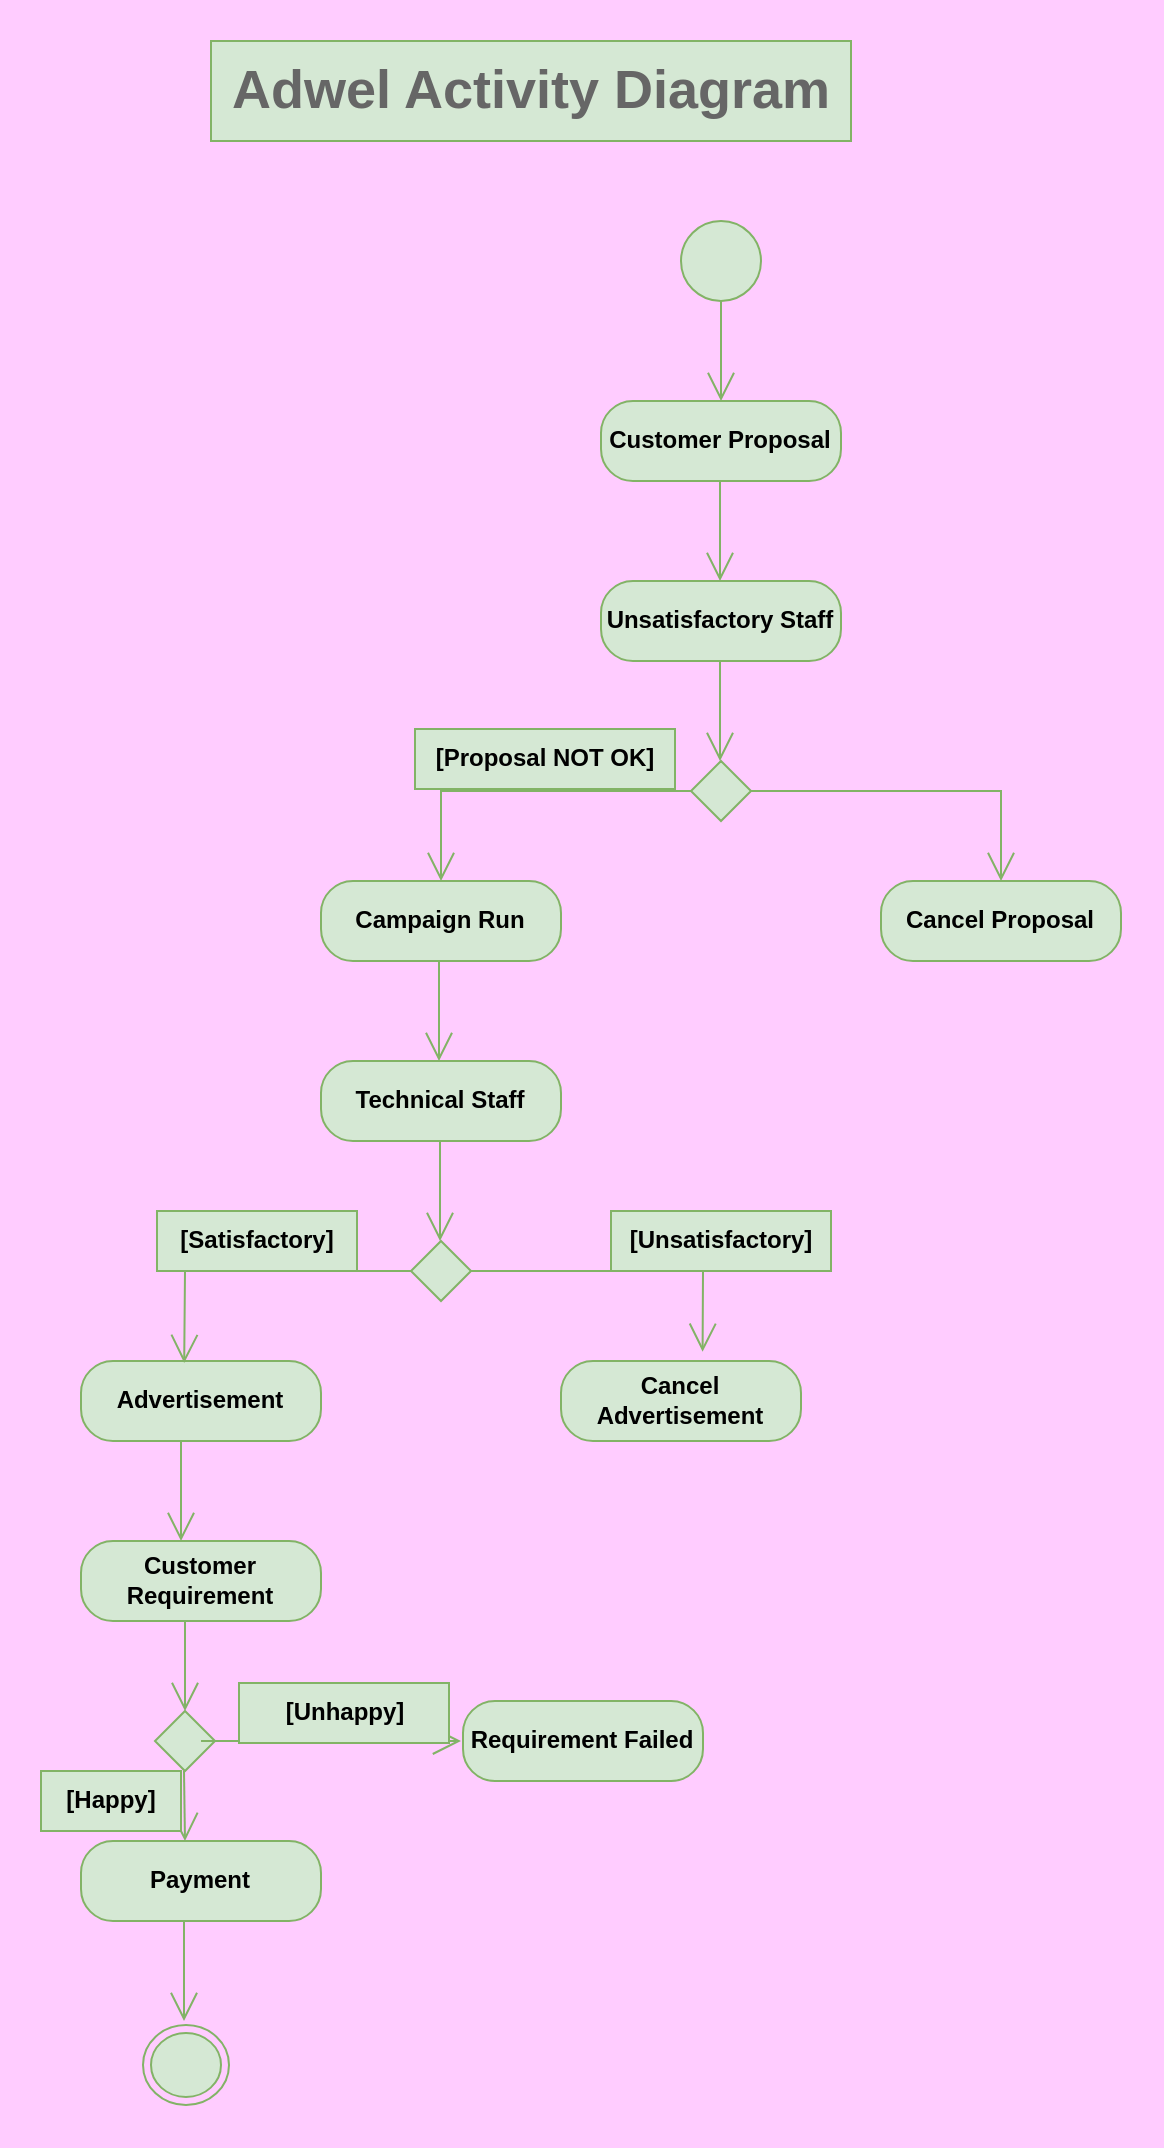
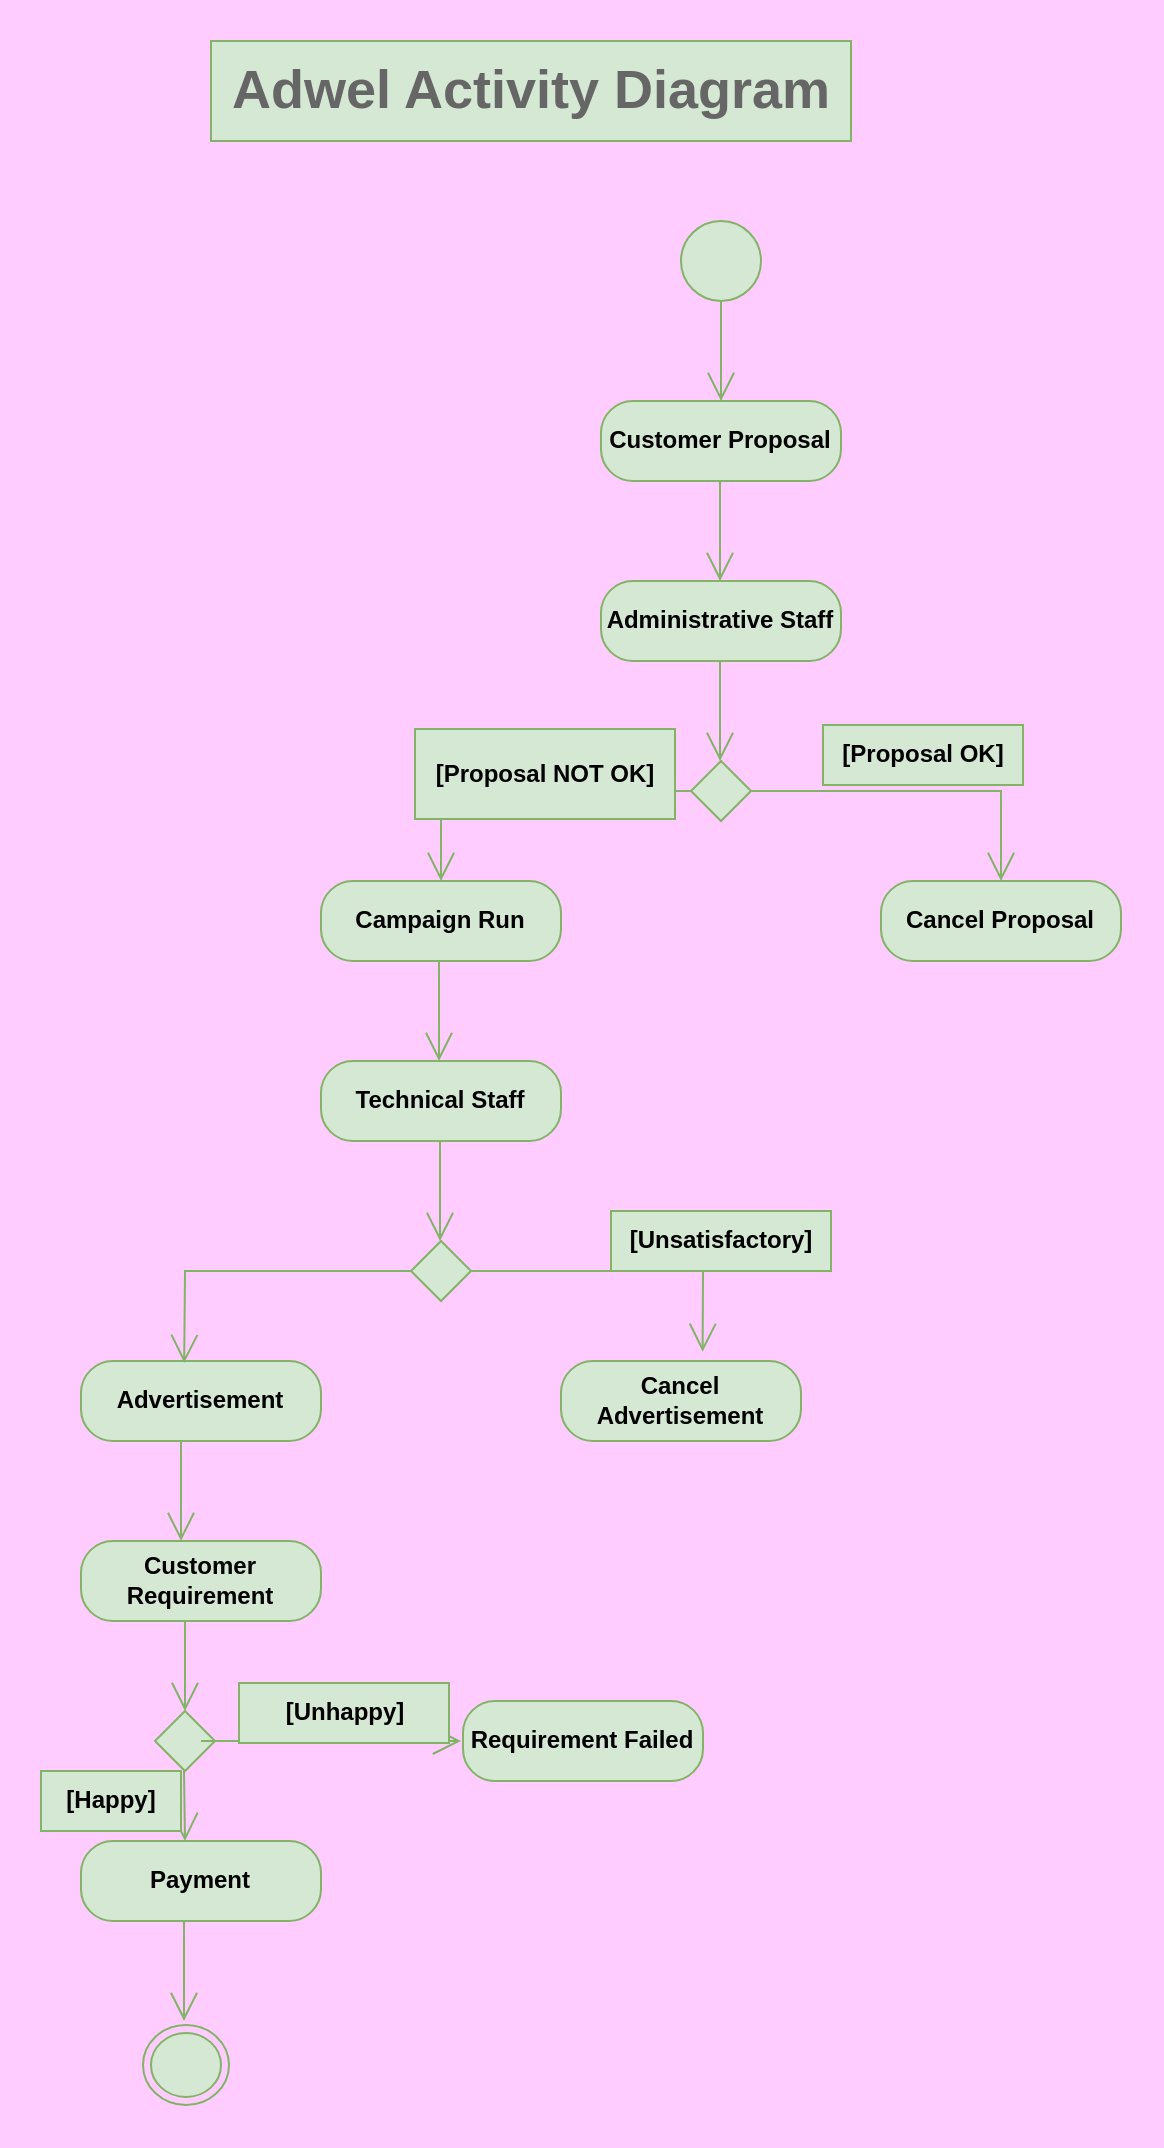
node "Unsatisfactory Staff": label "Unsatisfactory Staff" -> "Administrative Staff"
node "[Proposal OK]": added
node "[Proposal NOT OK]": size 260x60 -> 260x90
node "[Satisfactory]": removed
